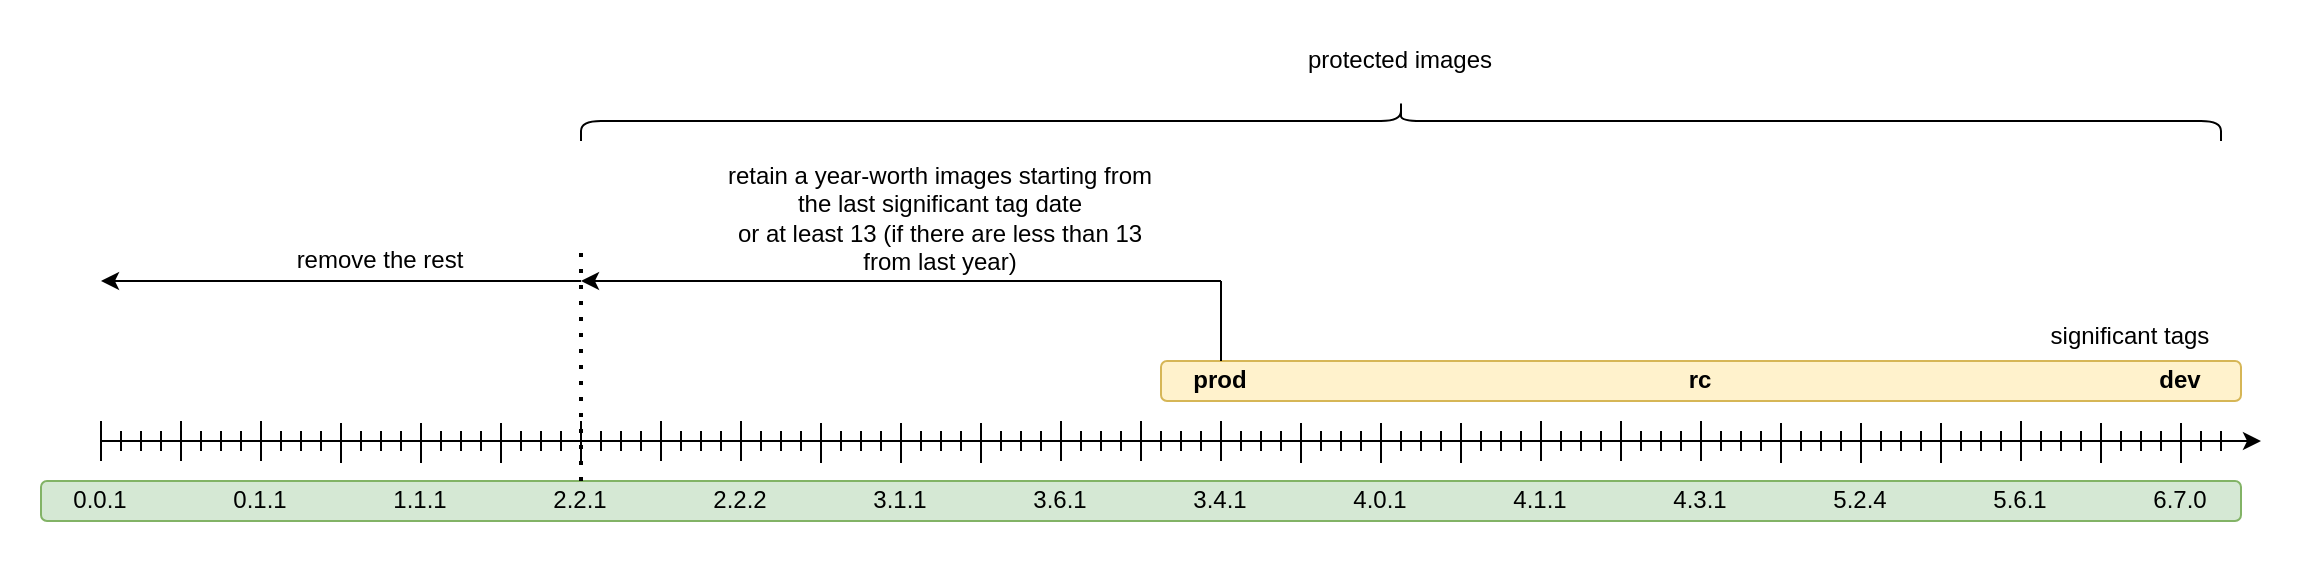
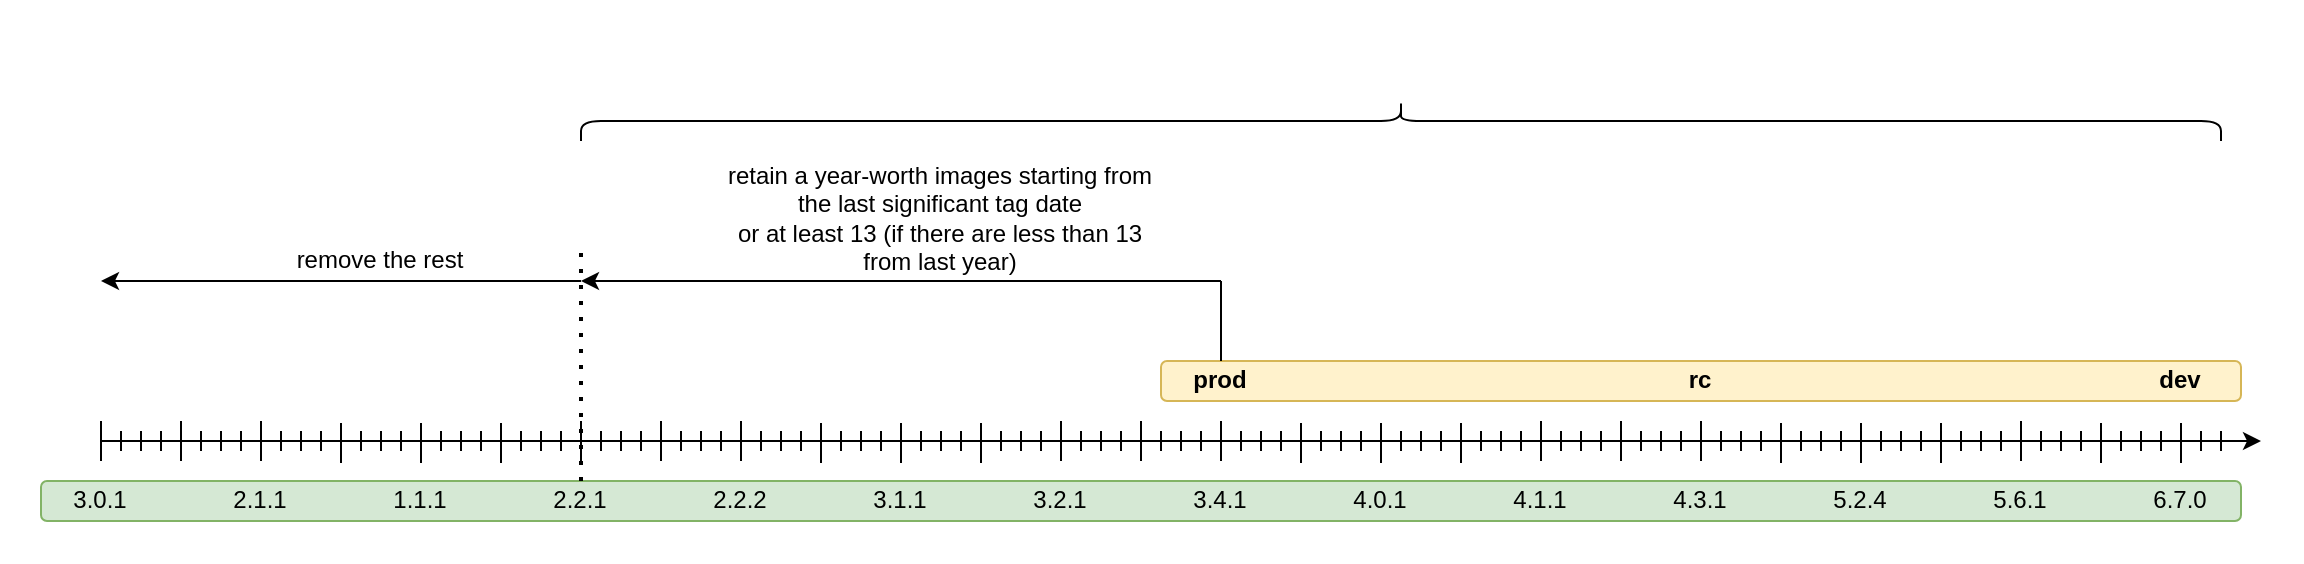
node "protected images": removed
node "significant tags": removed
node "0.0.1": label "0.0.1" -> "3.0.1"
node "0.1.1": label "0.1.1" -> "2.1.1"
node "3.6.1": label "3.6.1" -> "3.2.1"
